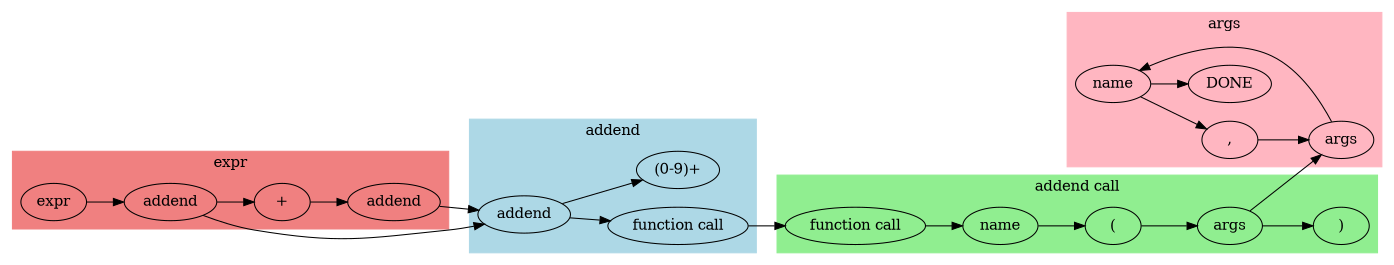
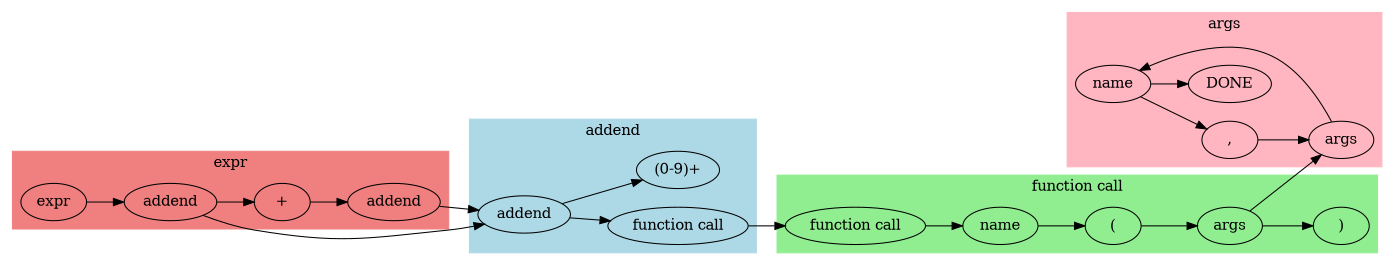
cluster "addend call": label "addend call" -> "function call"
